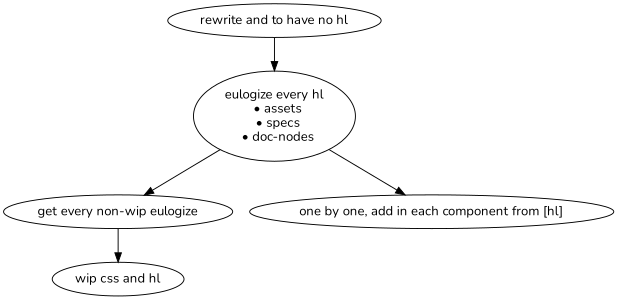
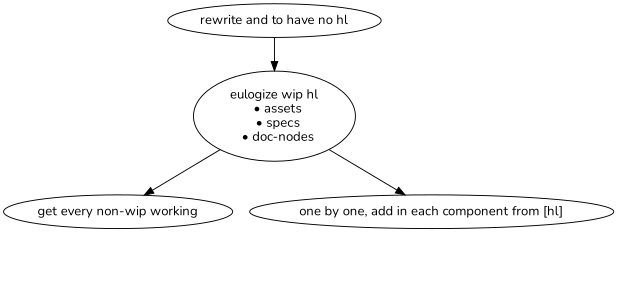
node "eulogize every hl • assets • specs • doc-nodes": label "eulogize every hl • assets • specs • doc-nodes" -> "eulogize wip hl • assets • specs • doc-nodes"
node "get every non-wip eulogize": label "get every non-wip eulogize" -> "get every non-wip working"
node "wip css and hl": removed
